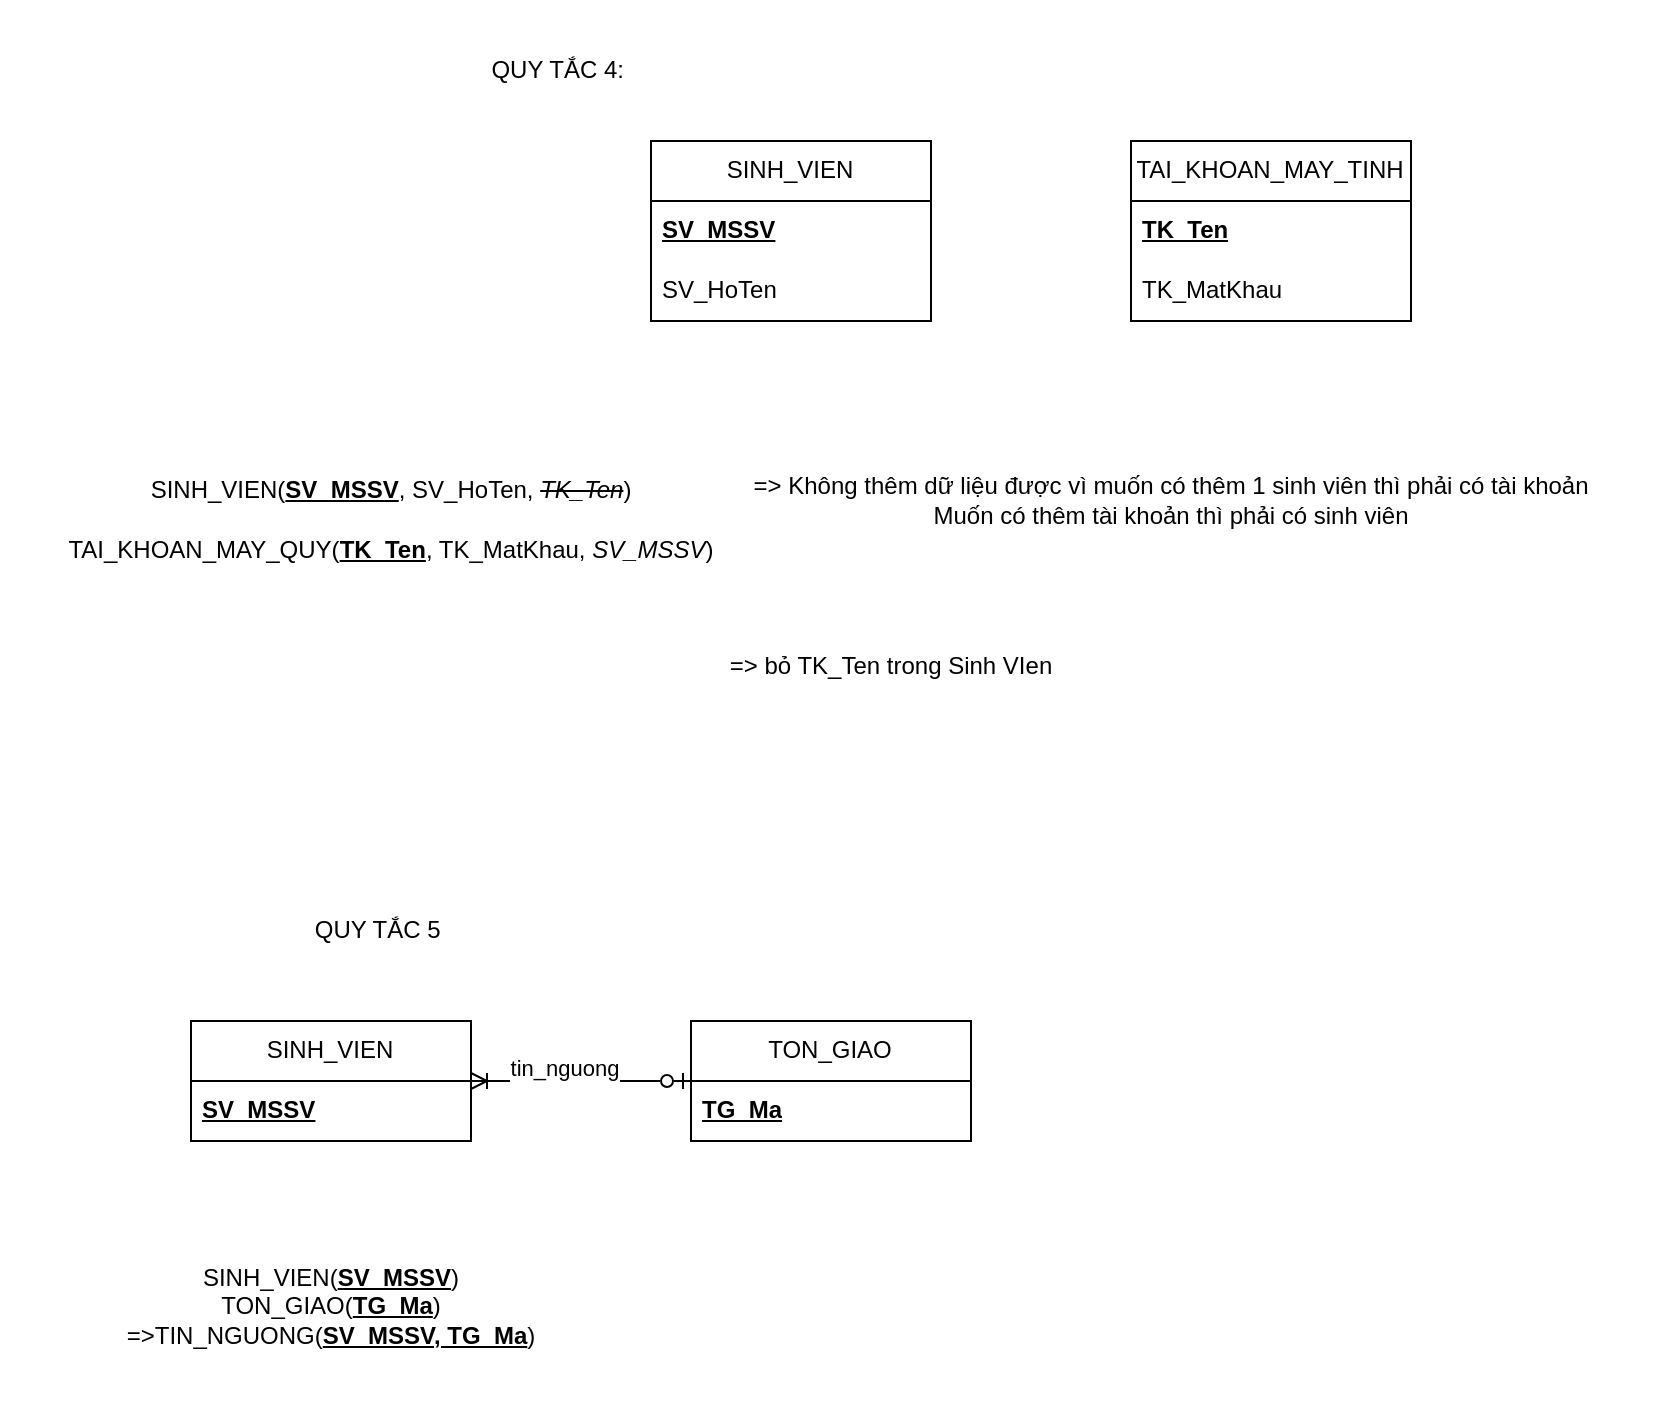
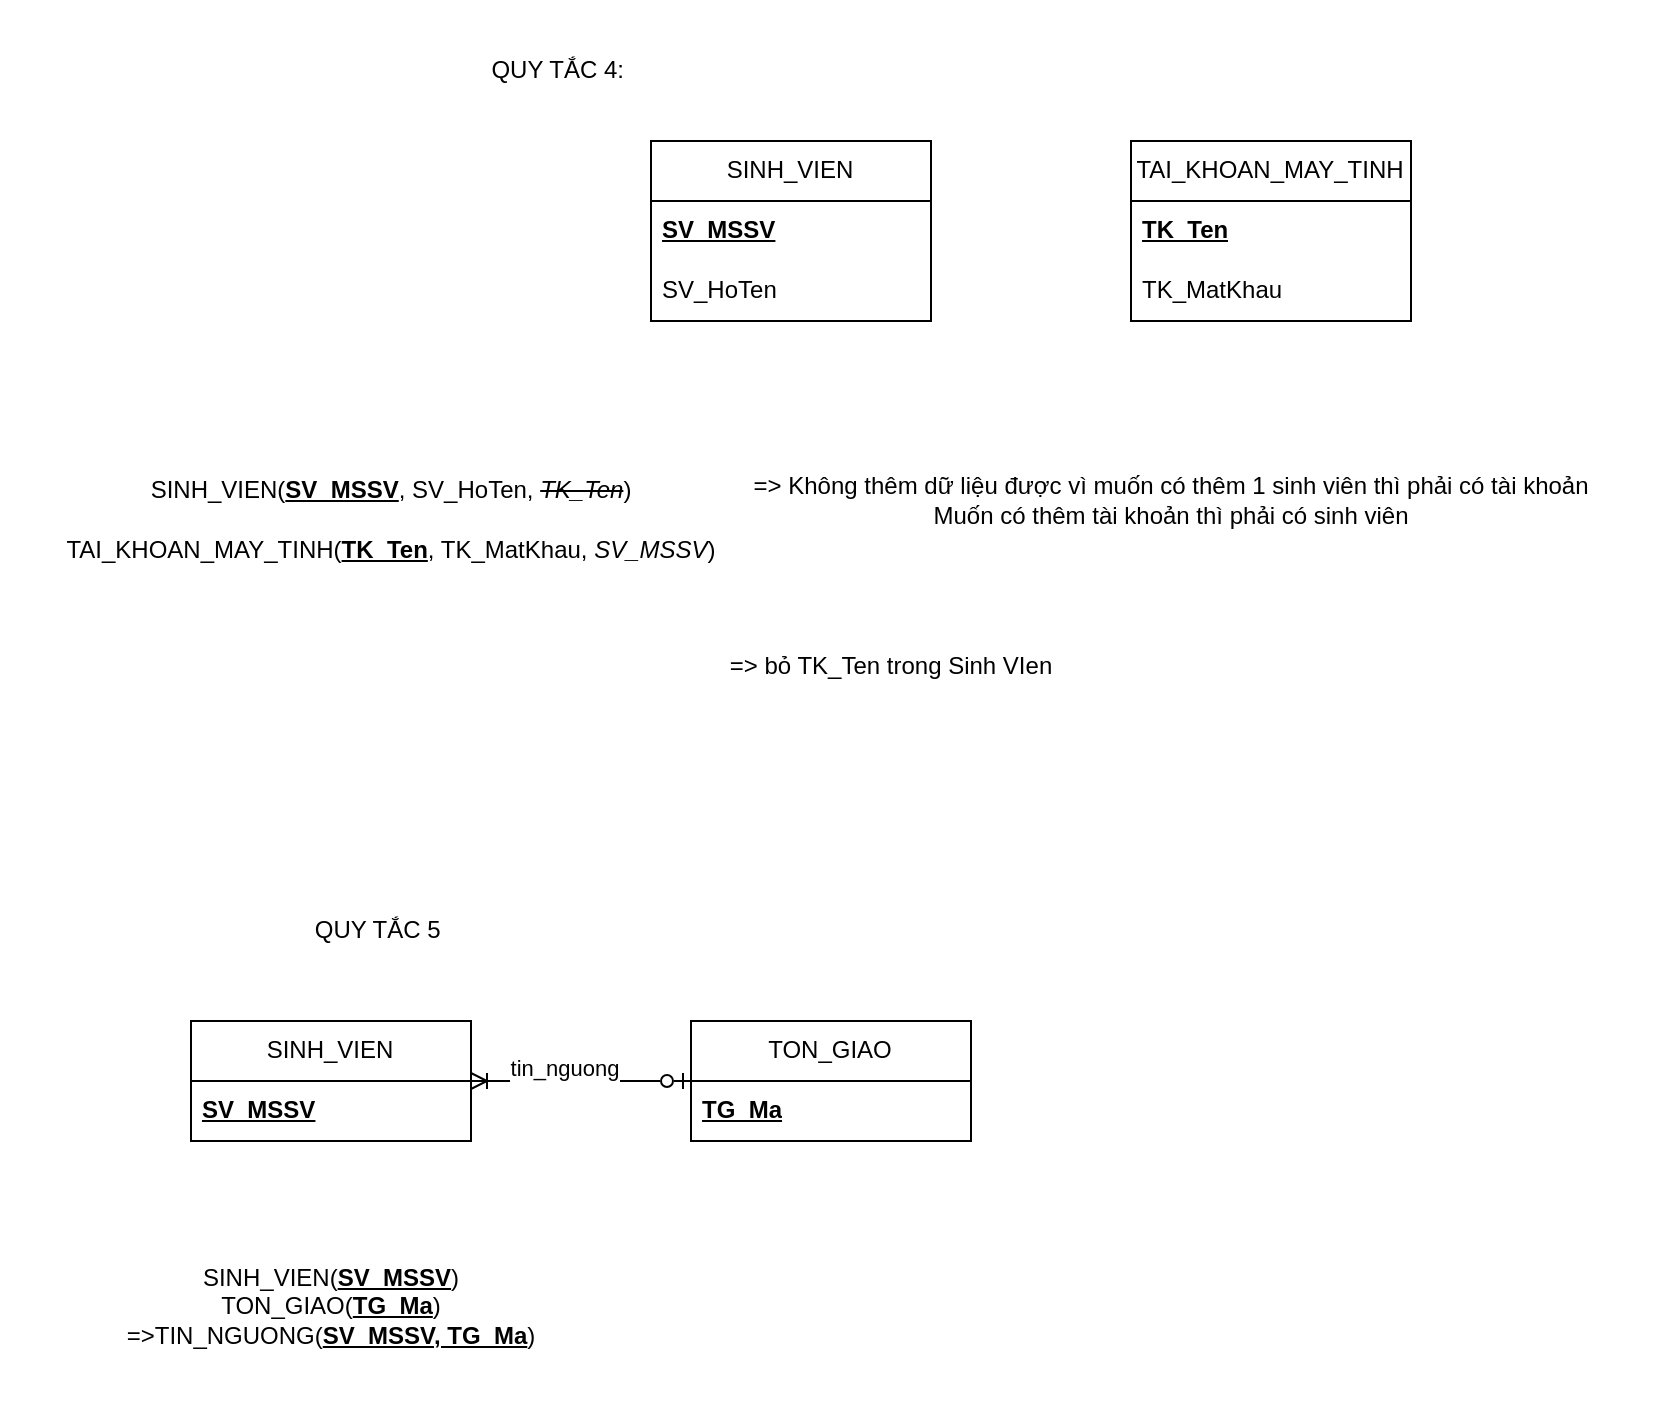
node "TAI_KHOAN_MAY_QUY(TK_Ten, TK_MatKhau, SV_MSSV)": label "TAI_KHOAN_MAY_QUY(TK_Ten, TK_MatKhau, SV_MSSV)" -> "TAI_KHOAN_MAY_TINH(TK_Ten, TK_MatKhau, SV_MSSV)"
